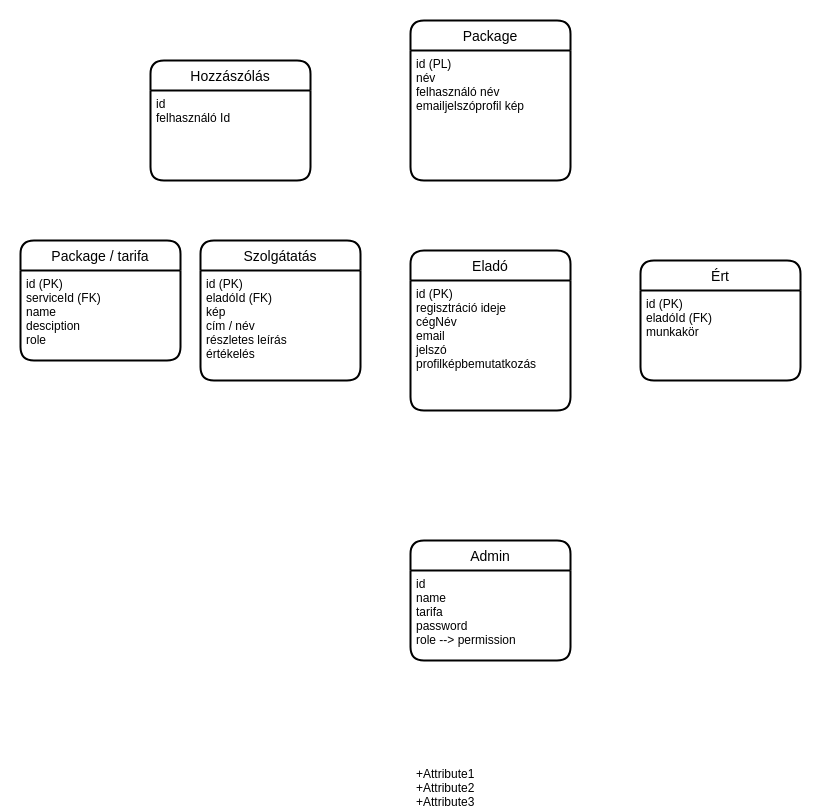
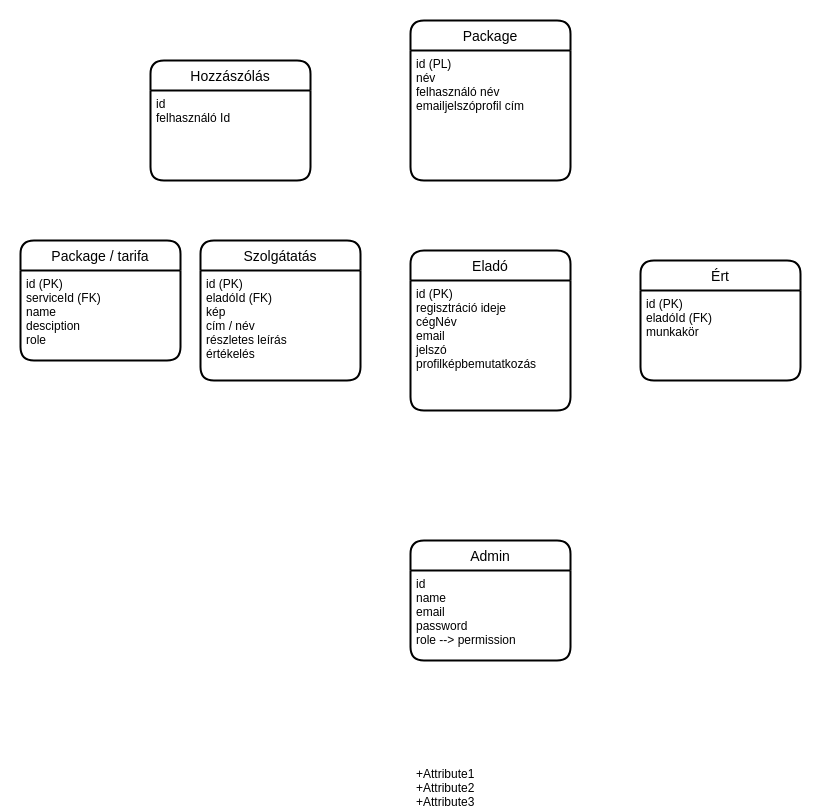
node "id (PL) név felhasználó név emailjelszóprofil kép": label "id (PL) név felhasználó név emailjelszóprofil kép" -> "id (PL) név felhasználó név emailjelszóprofil cím"
node "id name tarifa password role --> permission": label "id name tarifa password role --> permission" -> "id name email password role --> permission"
